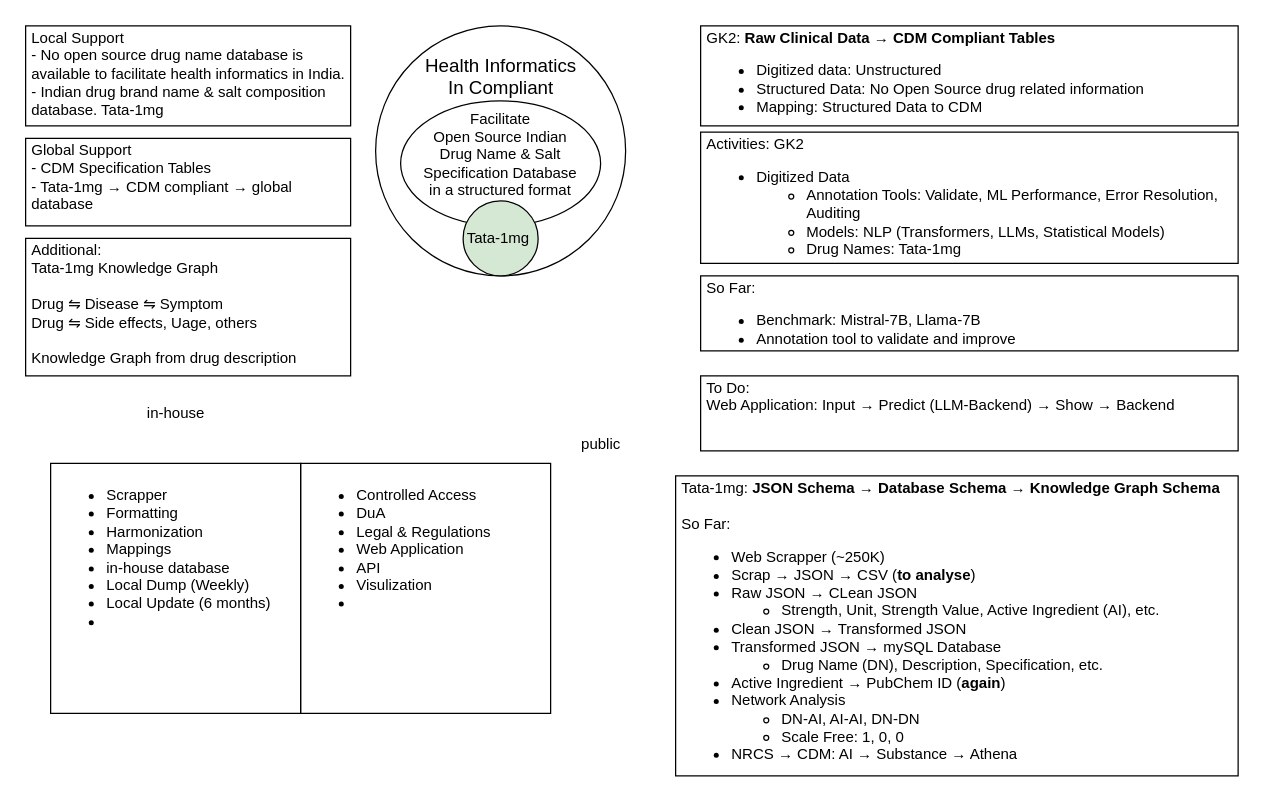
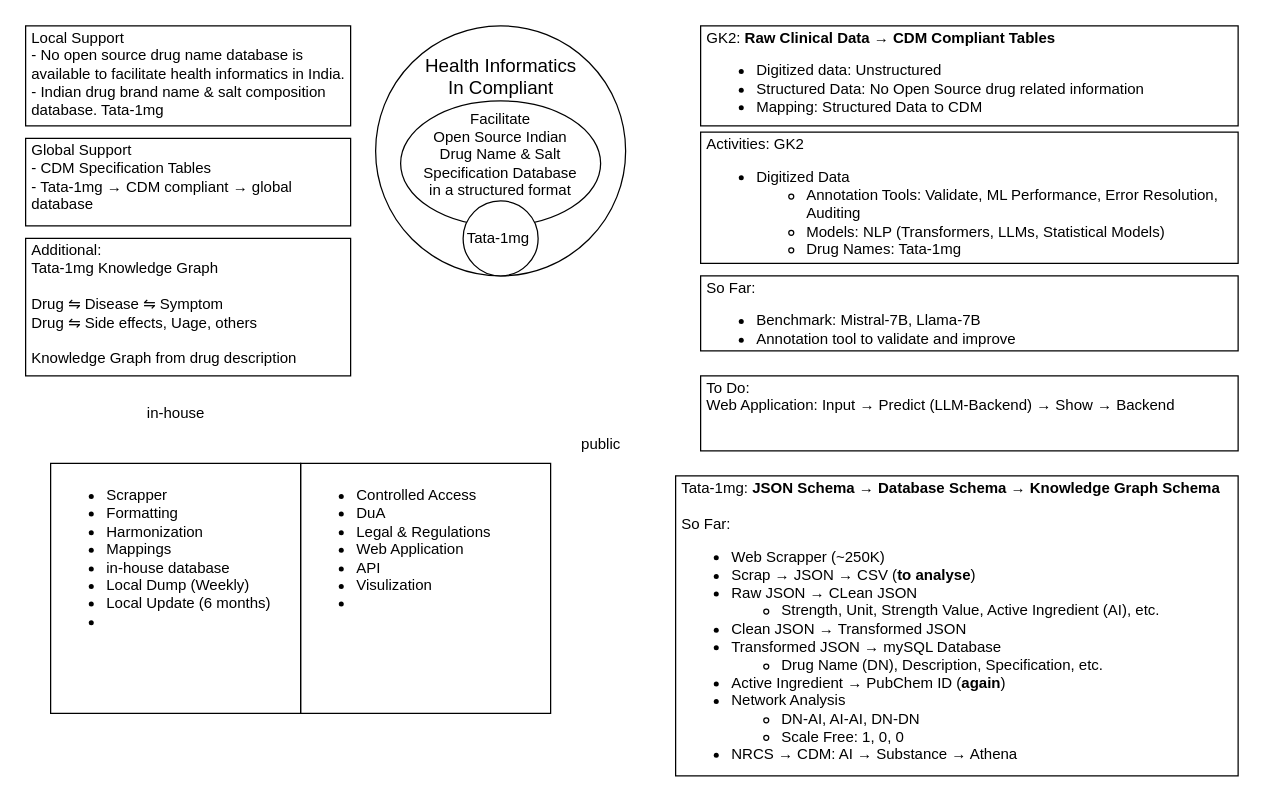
node "Tata-1mg": fillcolor #d5e8d4 -> #ffffff
